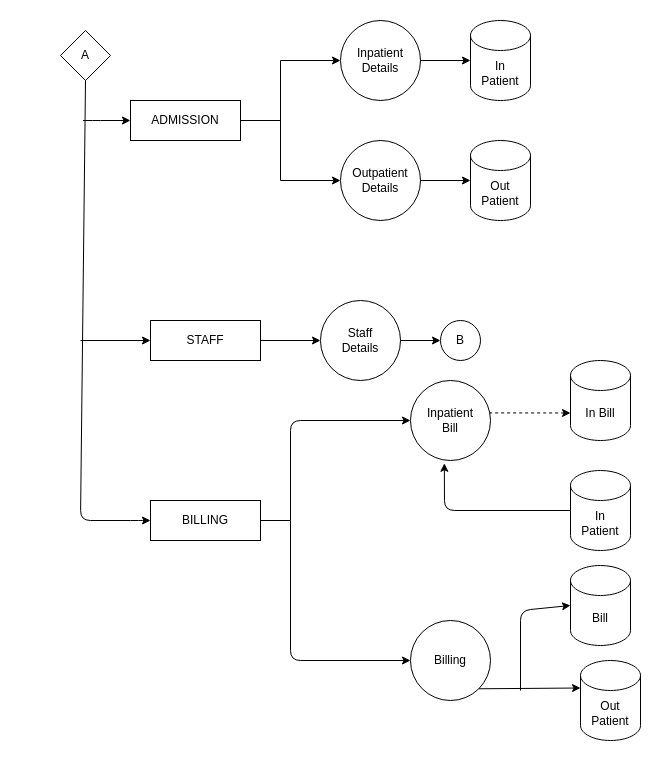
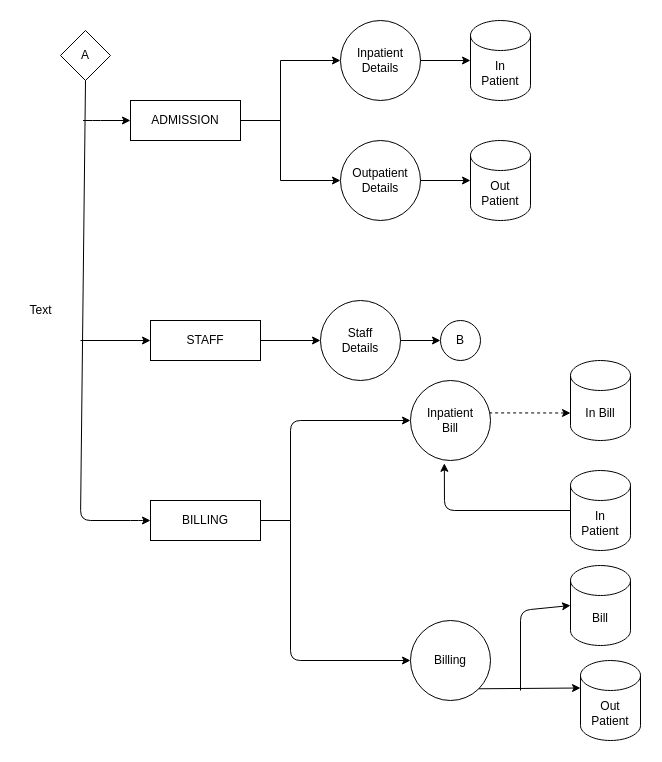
node "Text": added
